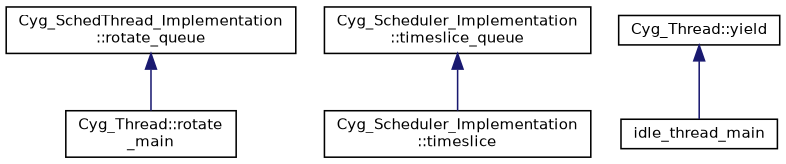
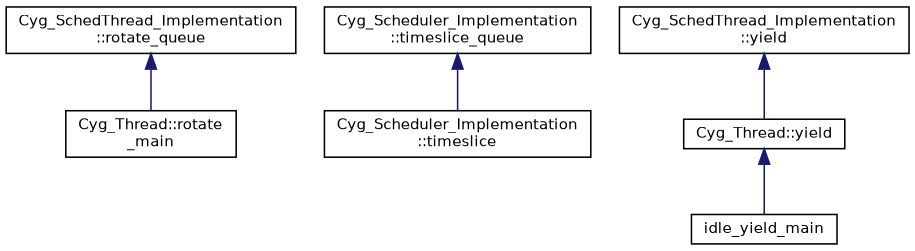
node "Cyg_SchedThread_Implementation ::yield": added
node "idle_thread_main": label "idle_thread_main" -> "idle_yield_main"
